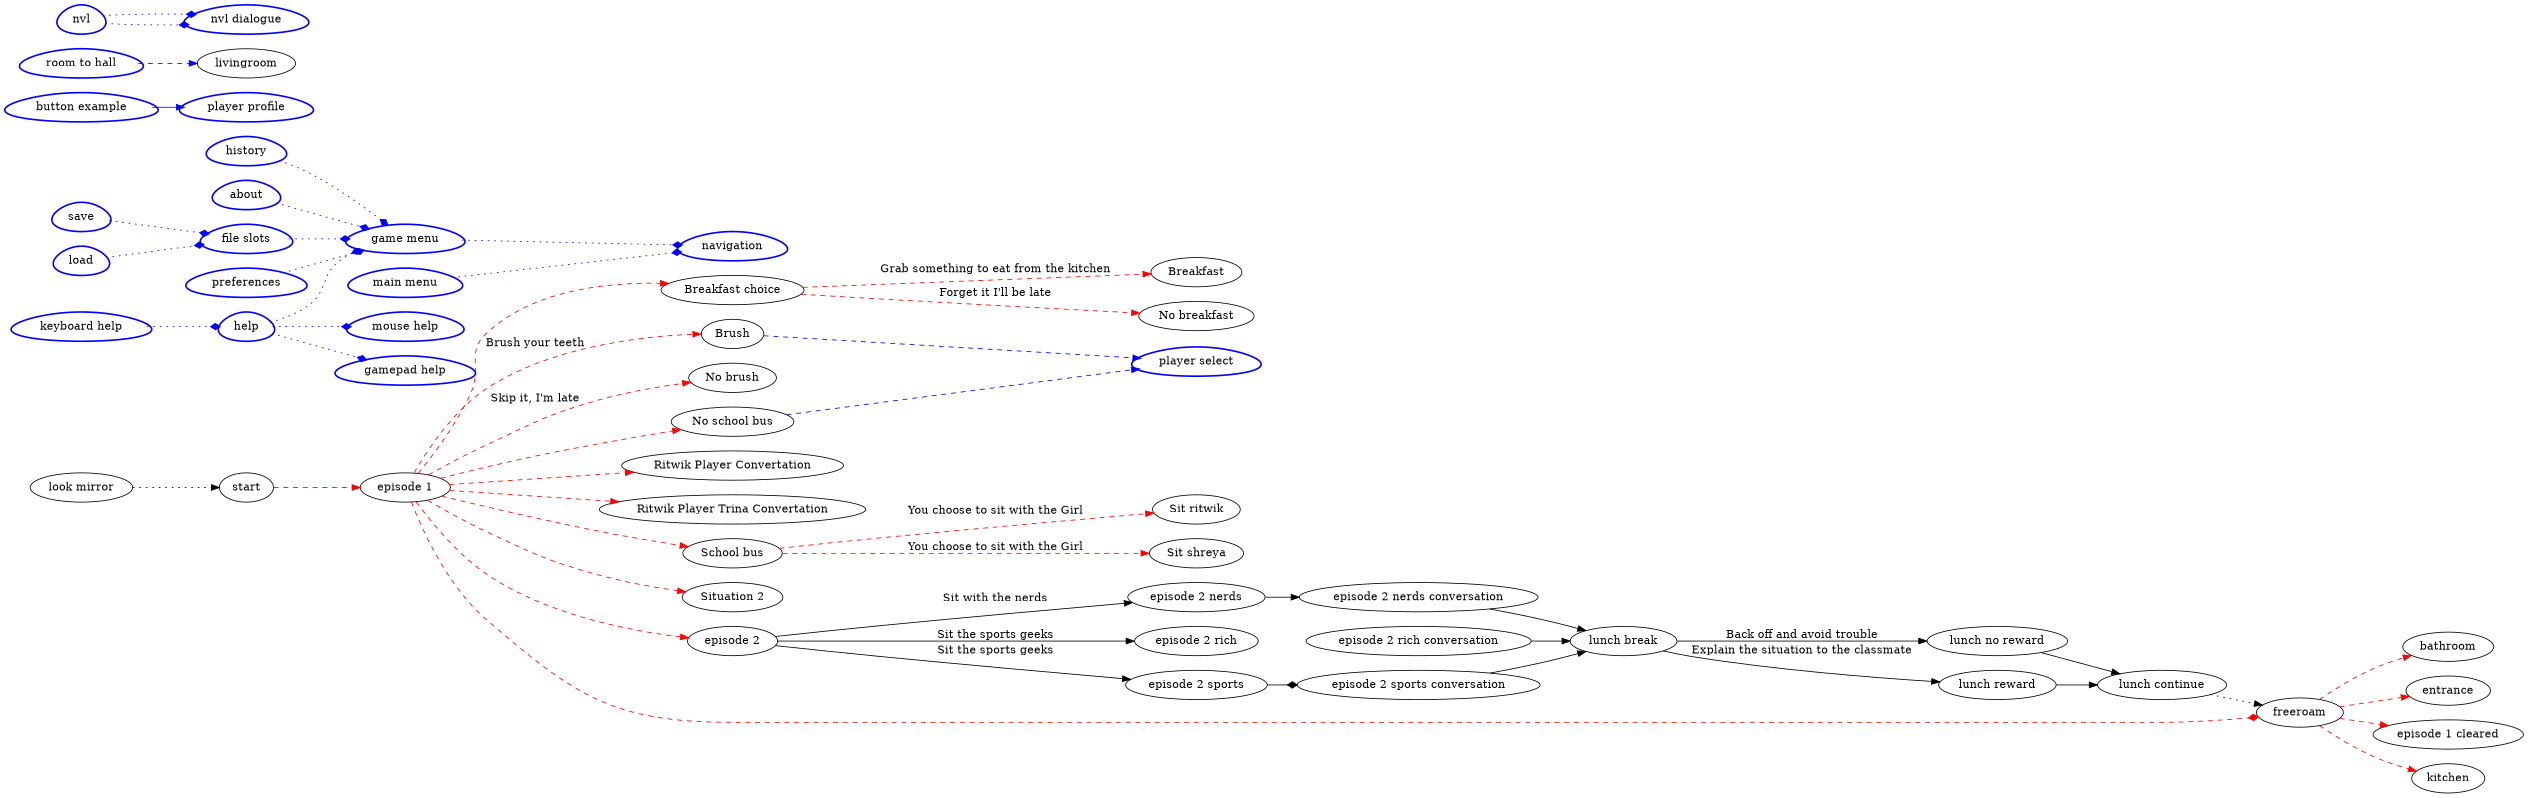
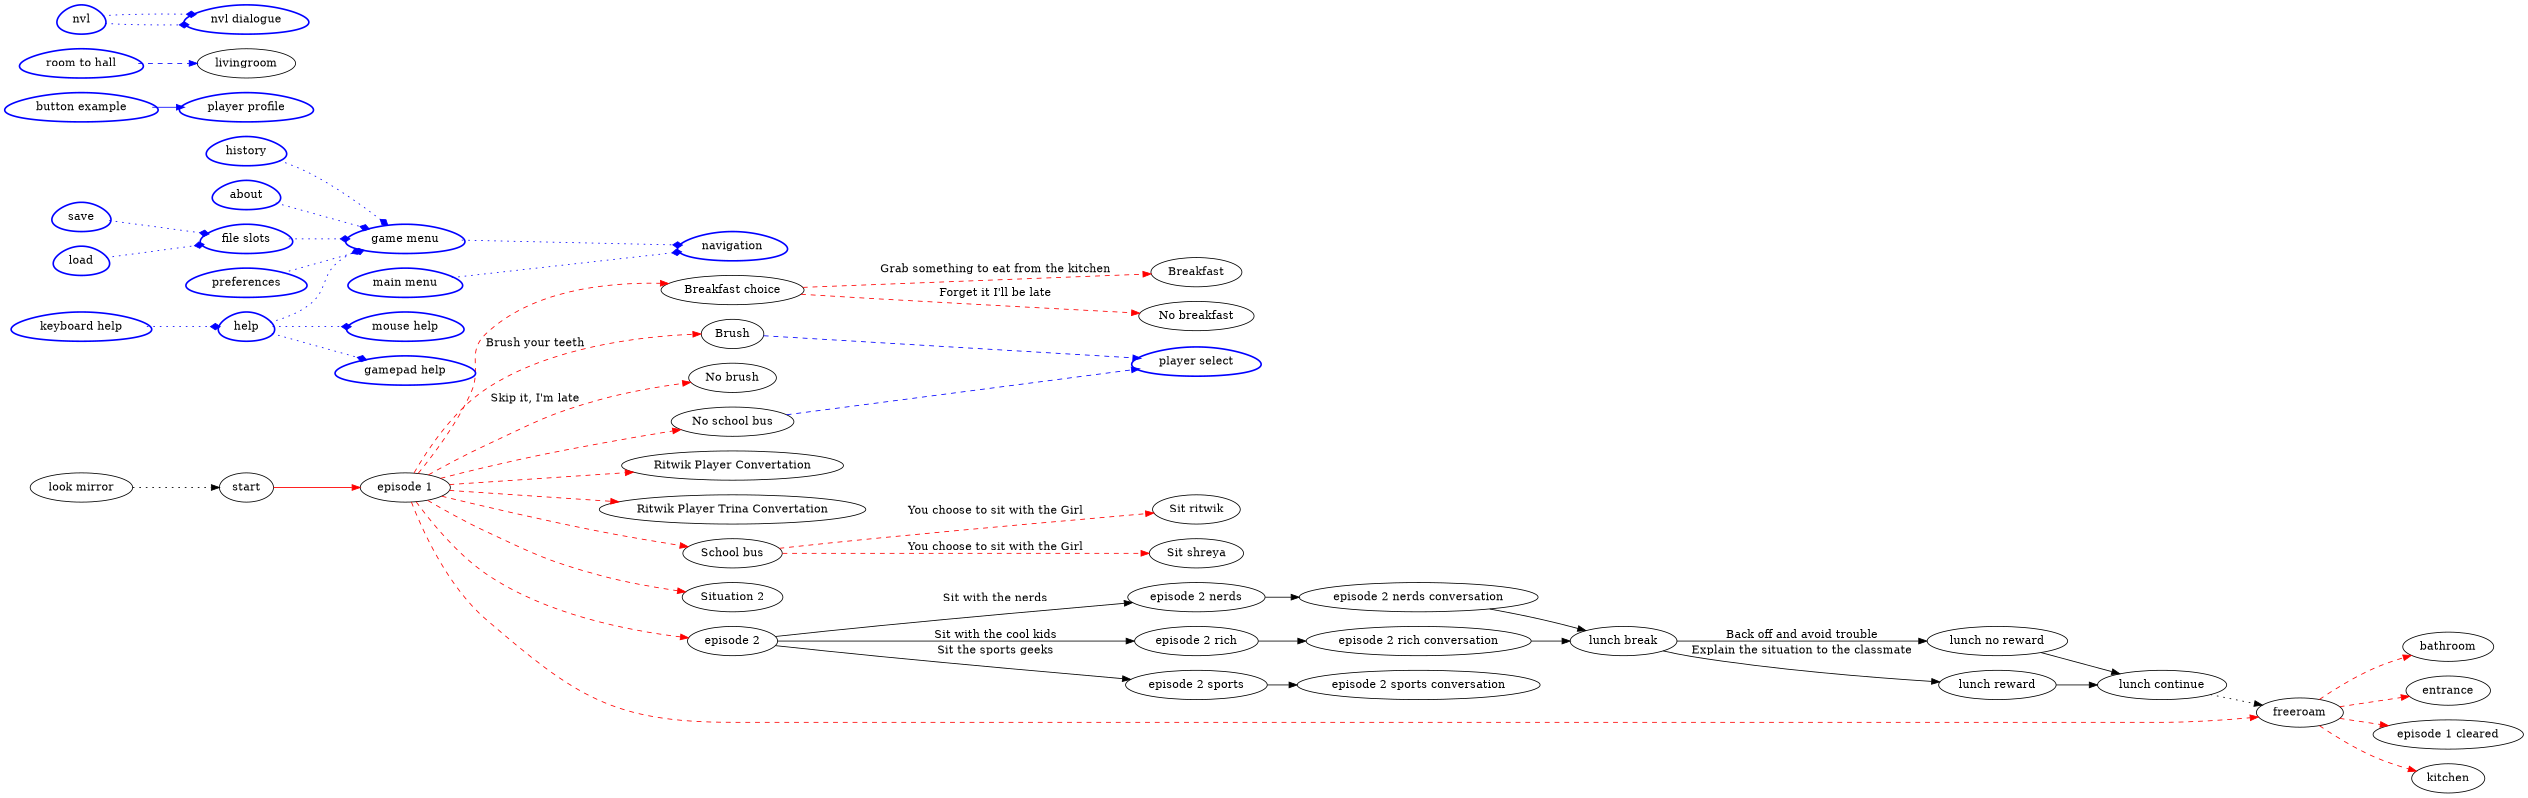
edge "start" -> "episode 1": style dashed -> solid
edge "episode 2" -> "episode 2 rich": label "Sit the sports geeks" -> "Sit with the cool kids"
edge "episode 2 rich" -> "episode 2 rich conversation": added
edge "episode 2 sports conversation" -> "lunch break": removed
edge "episode 2 sports" -> "episode 2 sports conversation": arrowhead diamond -> normal
edge "episode 1" -> "freeroam": arrowhead diamond -> normal
